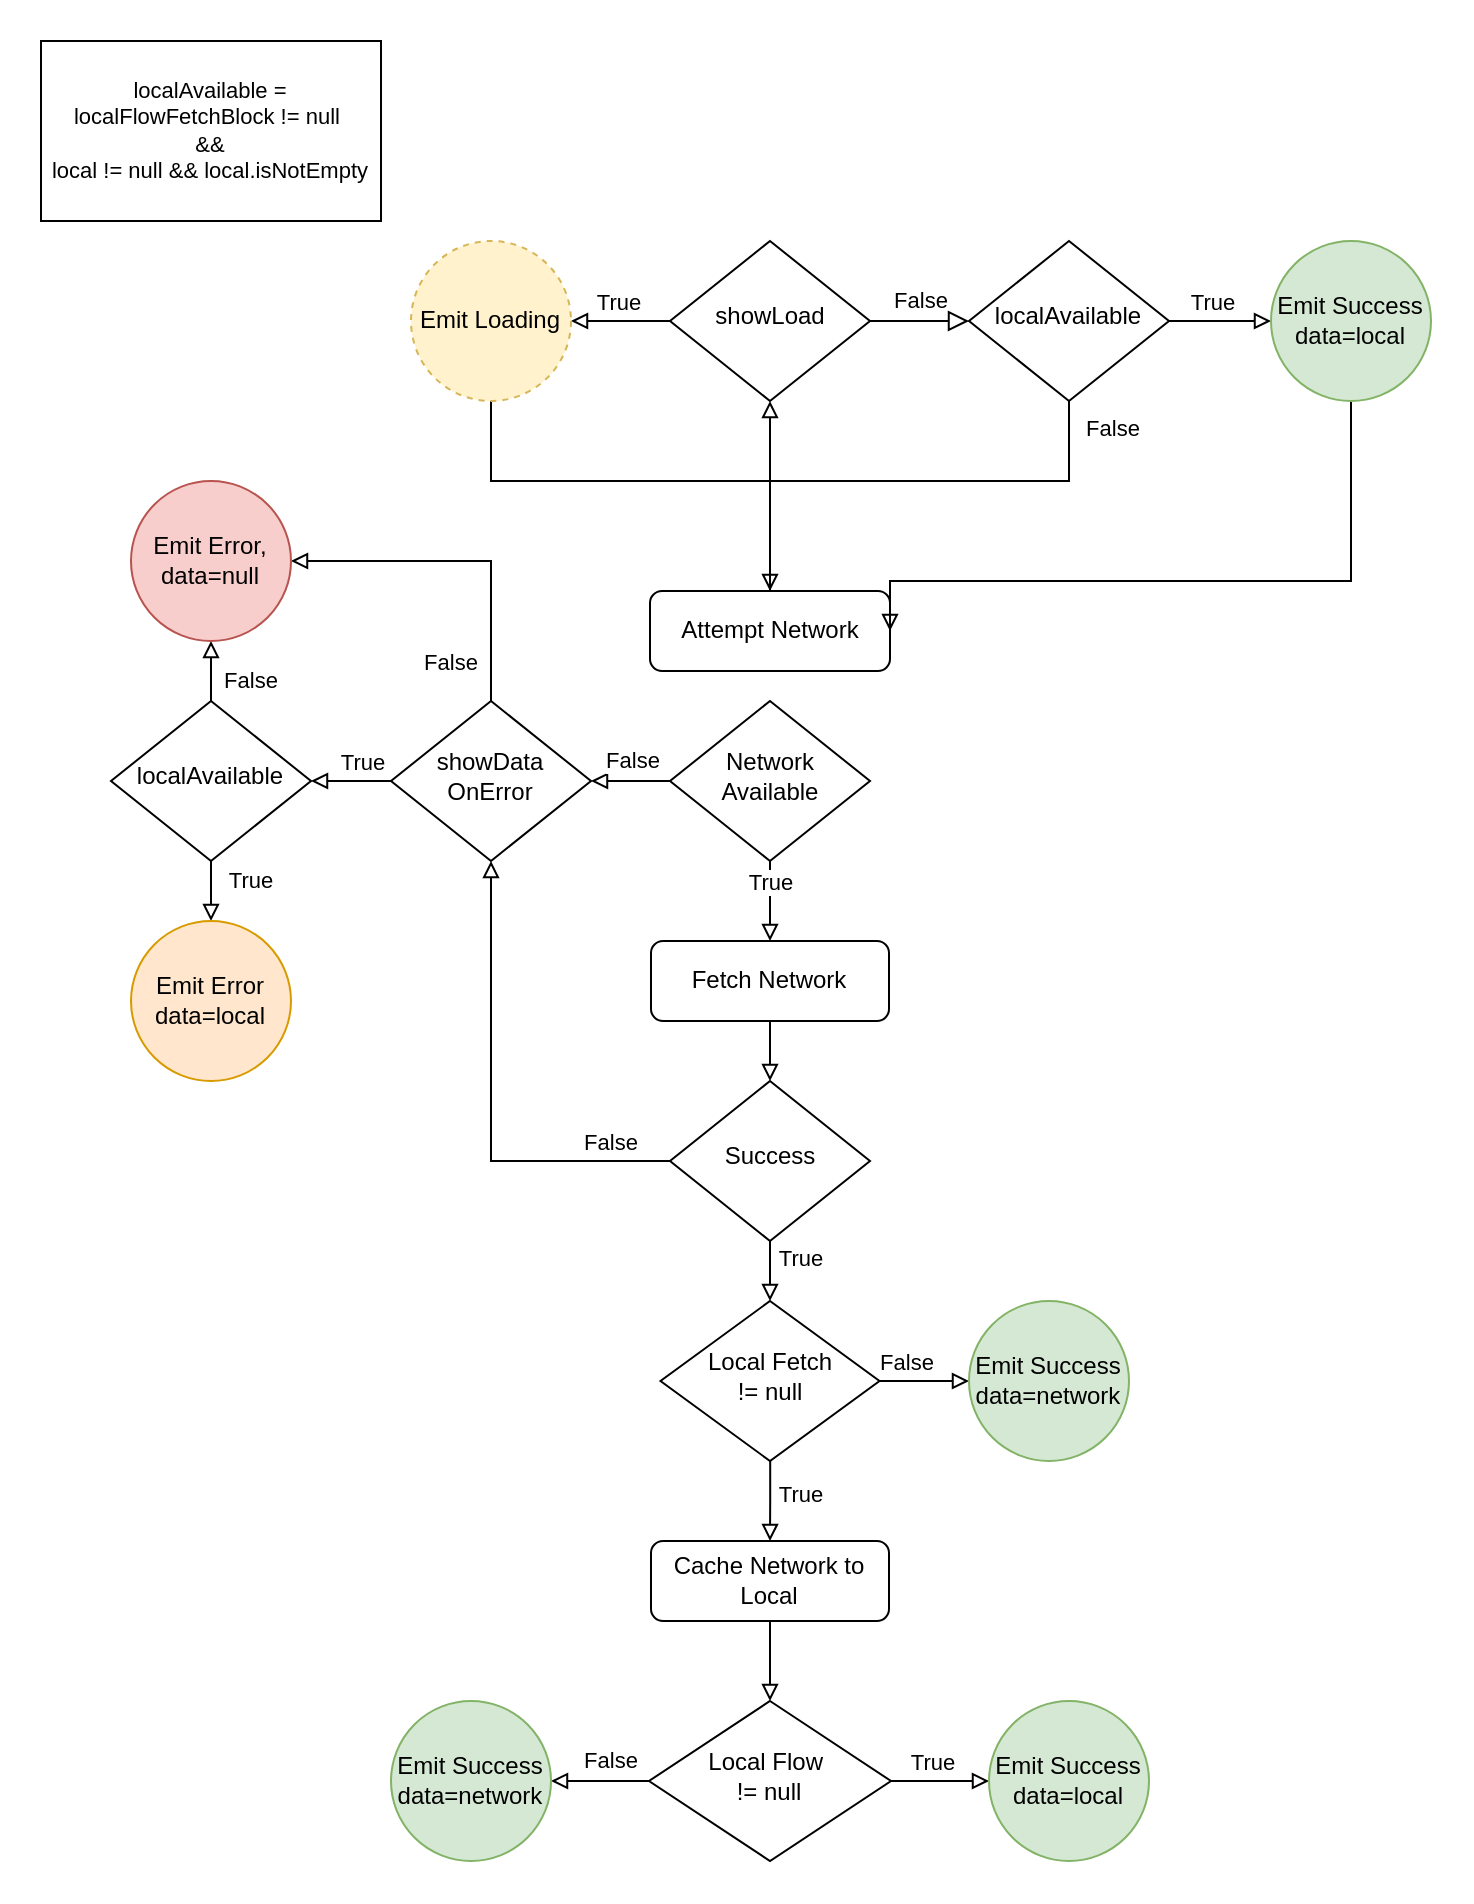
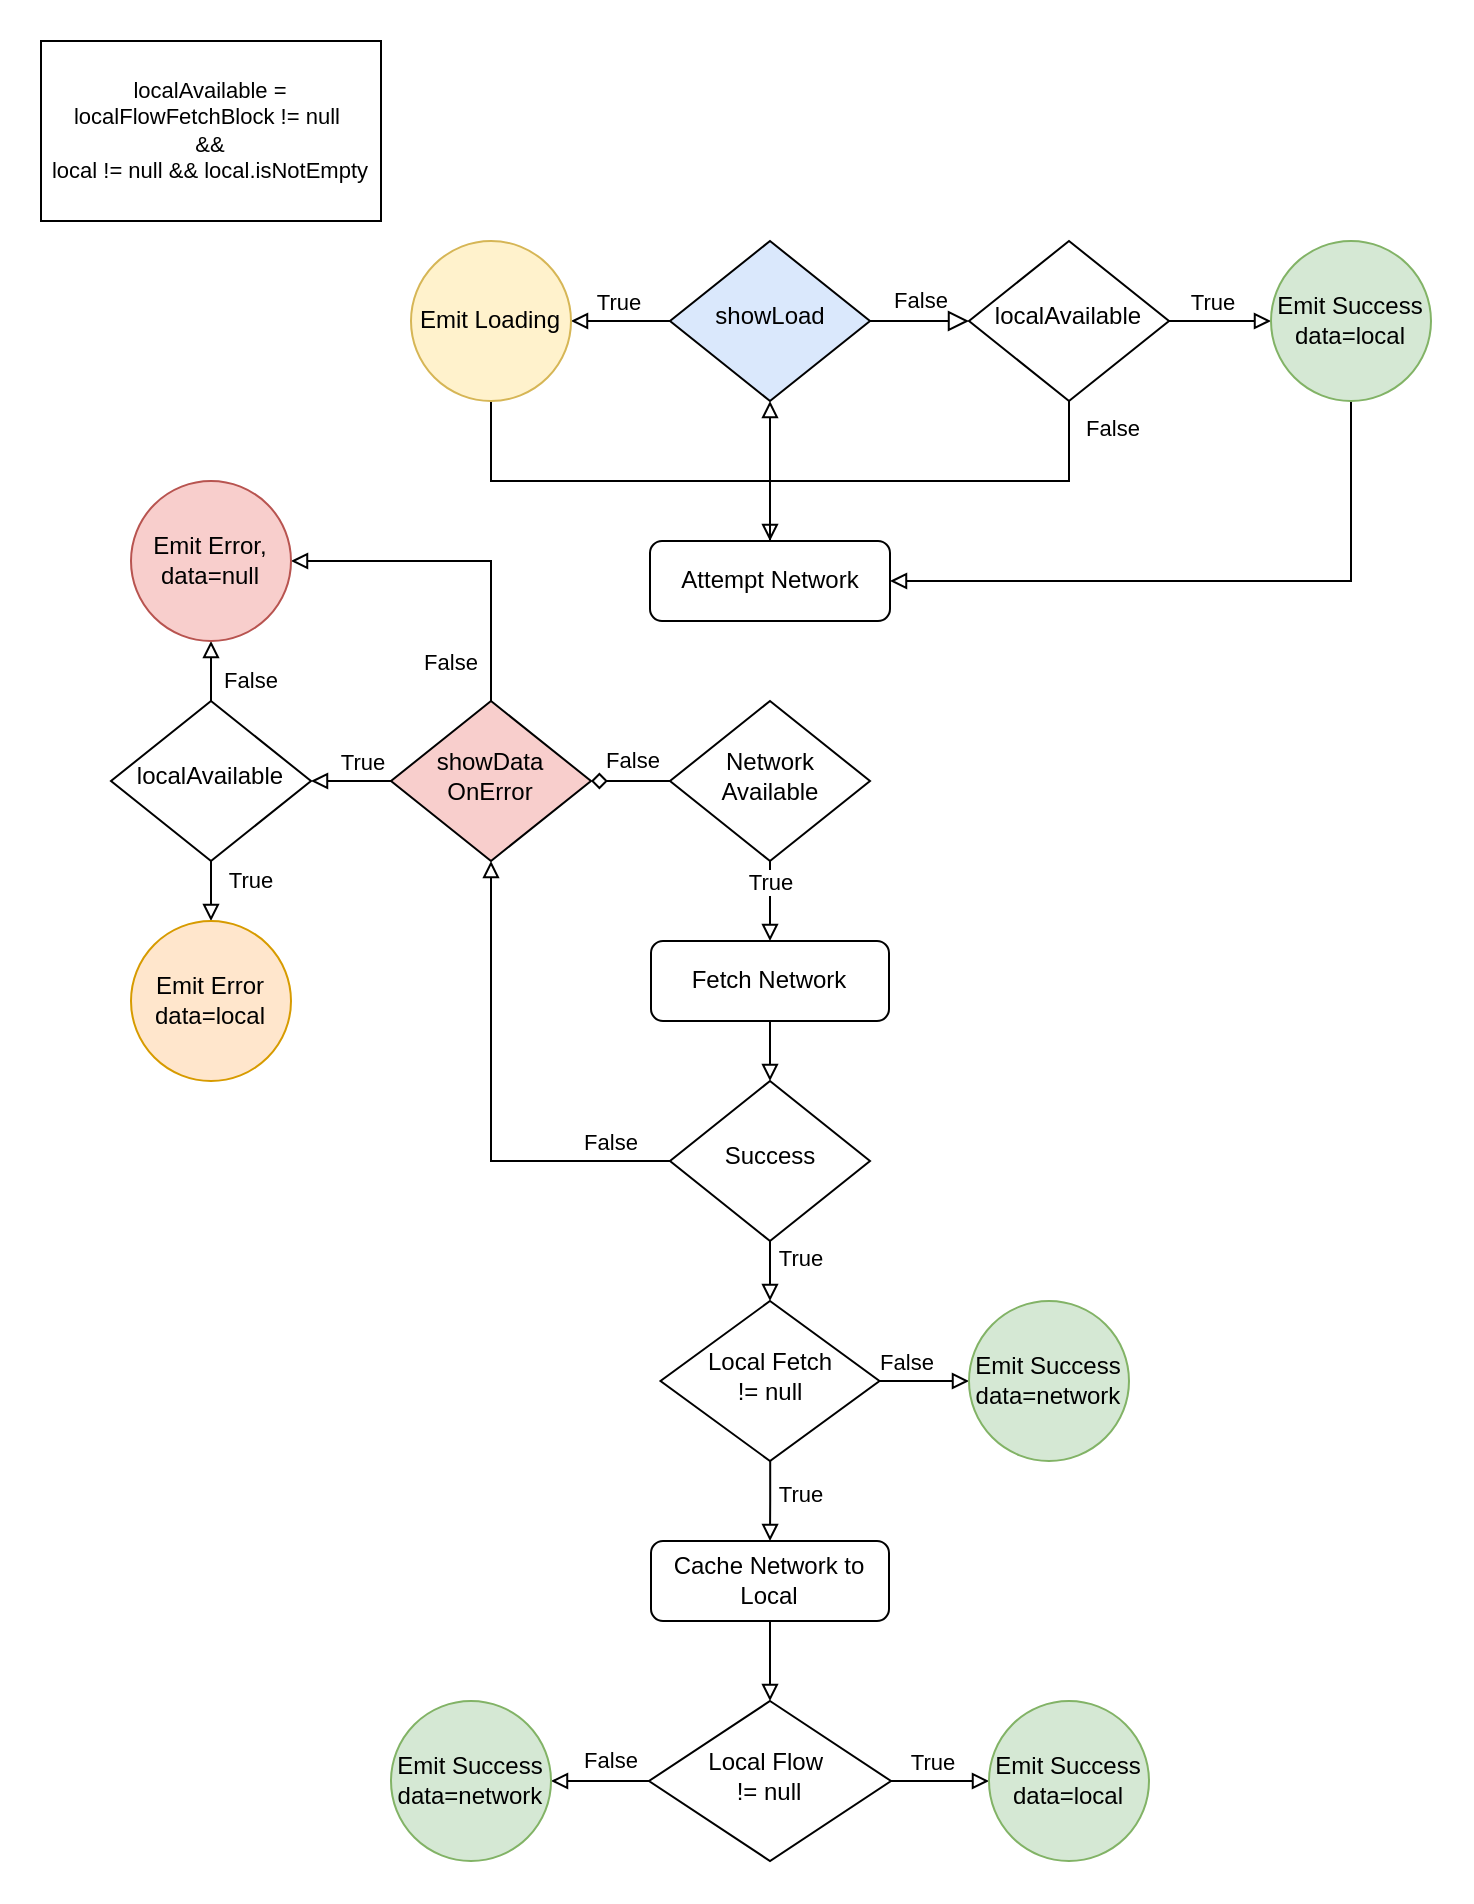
node "Emit Loading": style dashed -> solid
node "showLoad": fillcolor #ffffff -> #dae8fc
node "Attempt Network": moved (770, 631) -> (770, 581)
node "showData OnError": fillcolor #ffffff -> #f8cecc
edge "Network Available" -> "showData OnError": arrowhead block -> diamond
